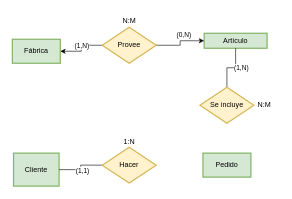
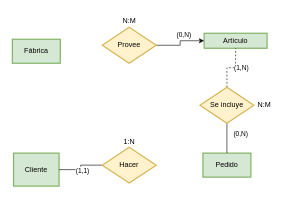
edge "Provee" -> "Fábrica": removed, label "(1,N)"
edge "Artículo" -- "Se incluye": style solid -> dashed
edge "Se incluye" -- "Pedido": added, label "(0,N)"
